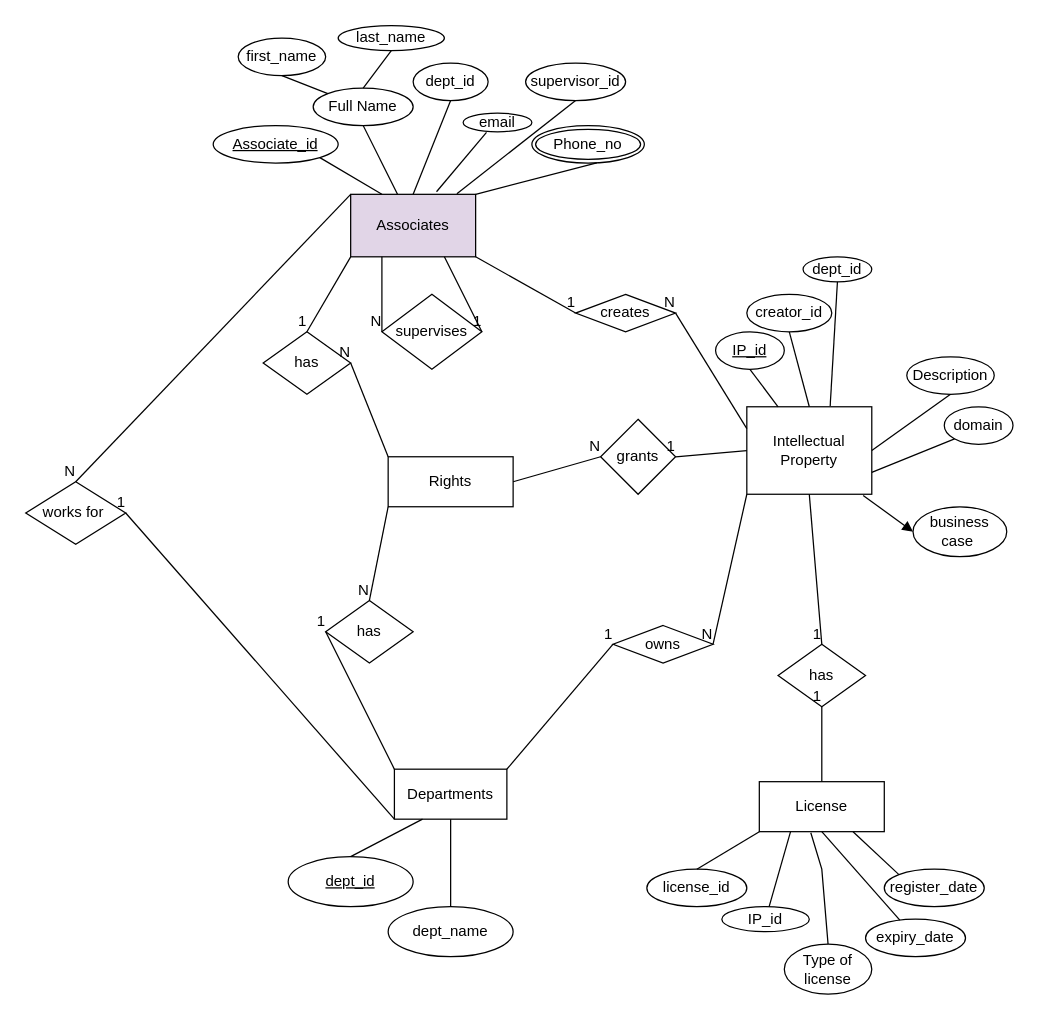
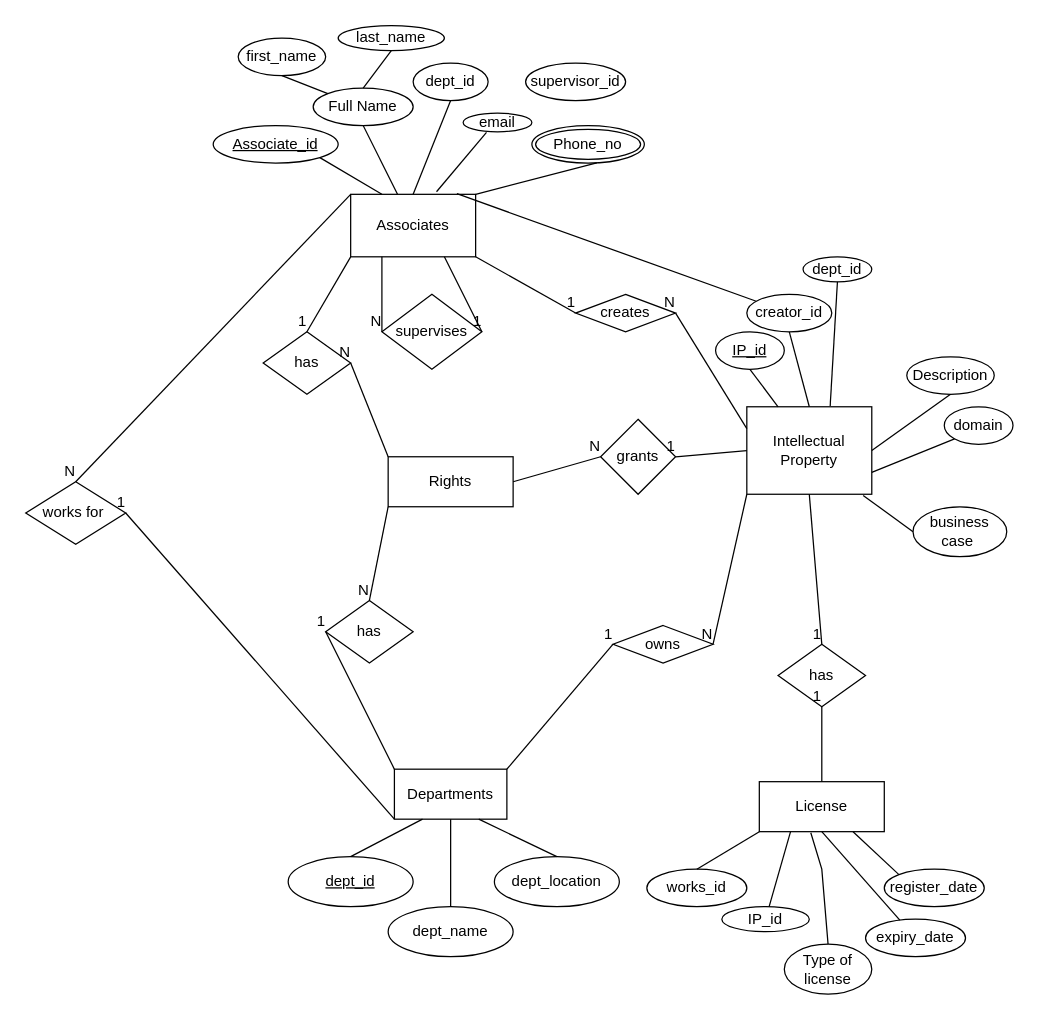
edge "supervisor_id" -- "Associates": now "creator_id" -- "Associates"
node "Associates": fillcolor #e1d5e7 -> #ffffff
edge "Intellectual Property" -> "business case": arrowhead block -> none
edge "Departments" -- "dept_location": added
node "dept_location": added
node "license_id": label "license_id" -> "works_id"
